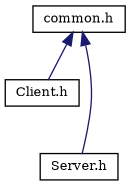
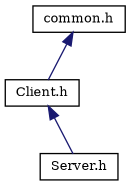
edge "Server.h" -> "common.h": now "Server.h" -> "Client.h"
